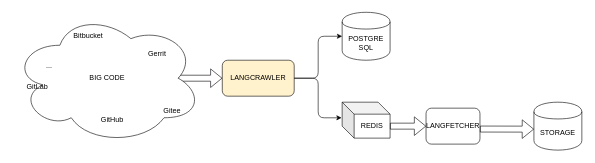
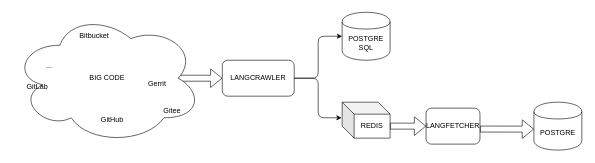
node "Bitbucket": moved (88, 36) -> (94, 36)
node "Gerrit": moved (157, 54) -> (157, 84)
node "LANGCRAWLER": fillcolor #fff2cc -> #ffffff
node "STORAGE": label "STORAGE" -> "POSTGRE"
